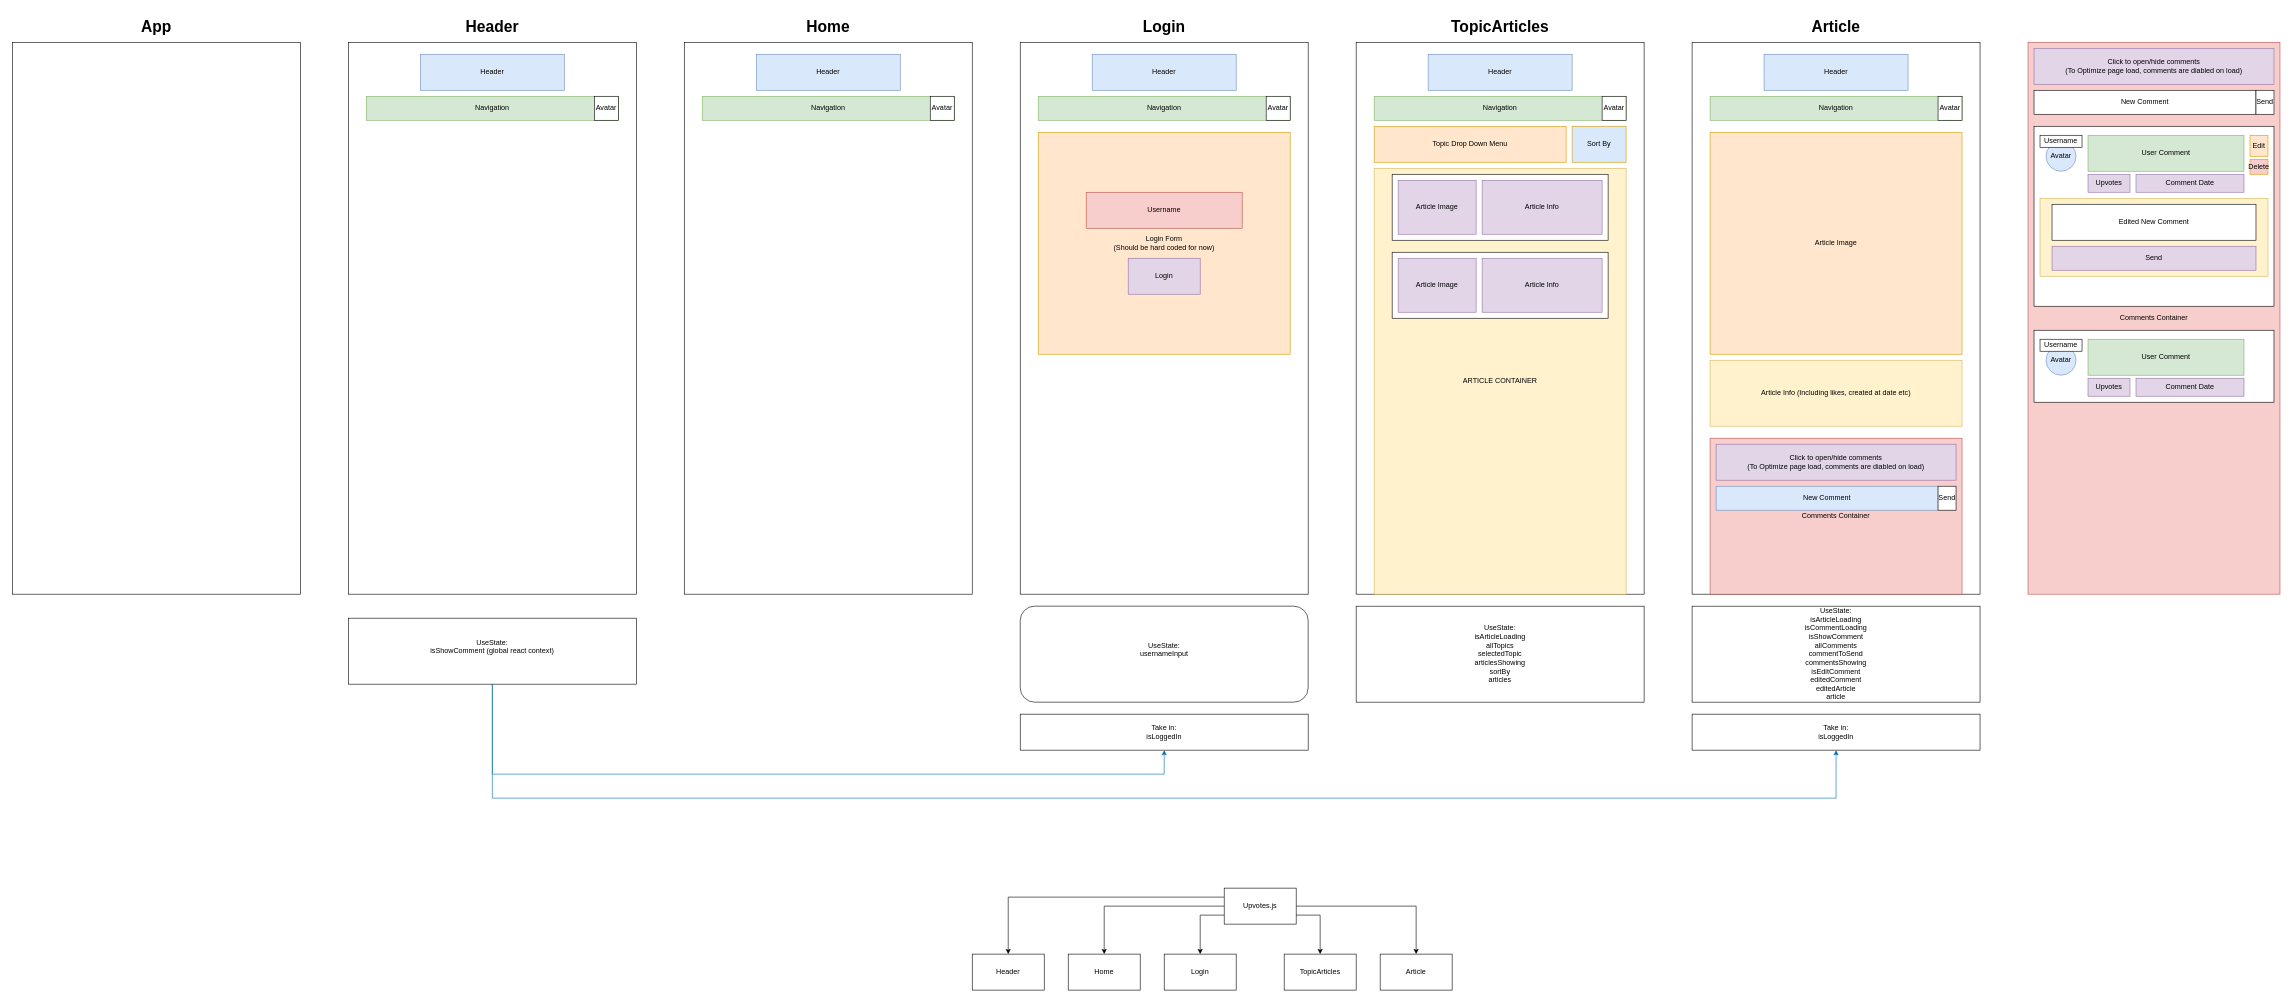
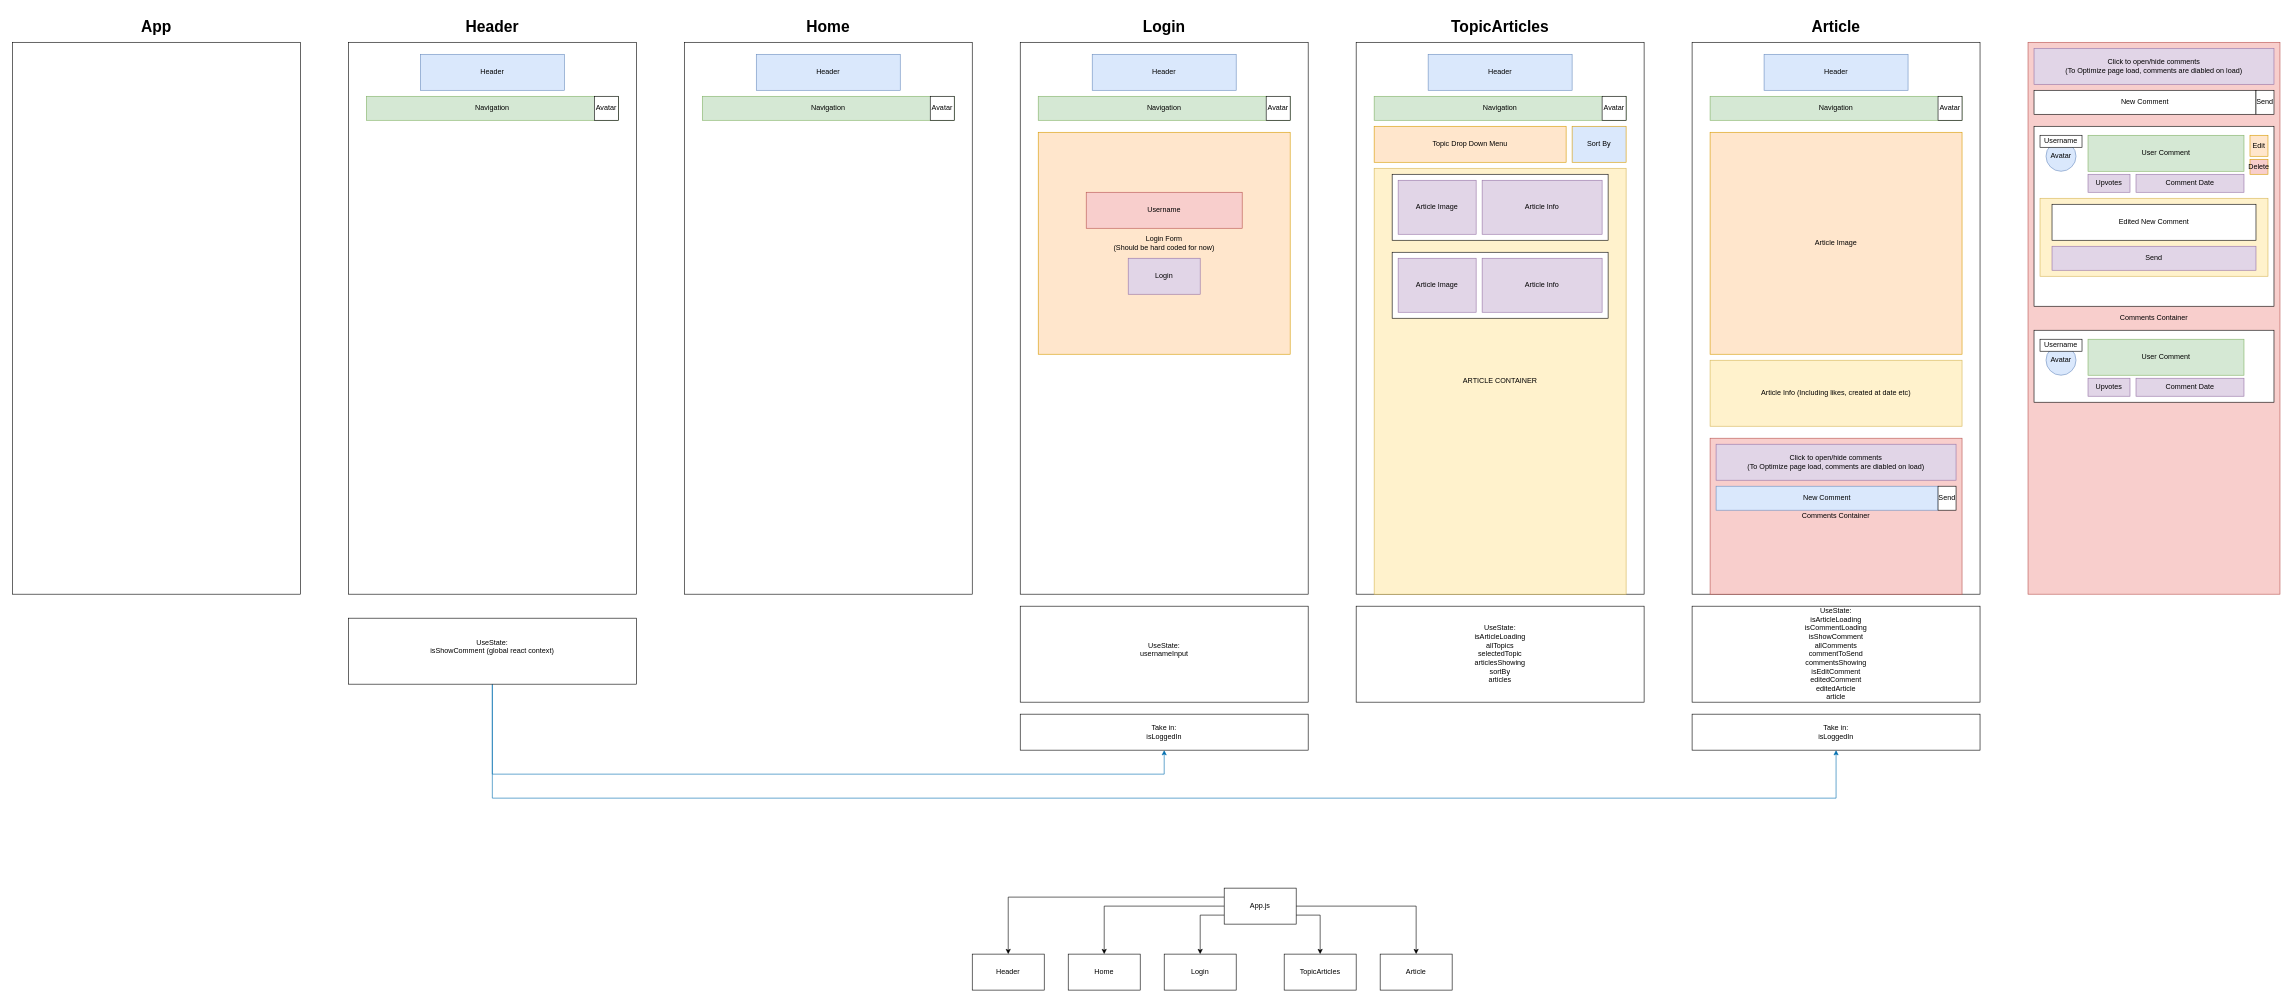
node "UseState: usernameInput": shape rounded rectangle -> rectangle
node "Upvotes.js": label "Upvotes.js" -> "App.js"
